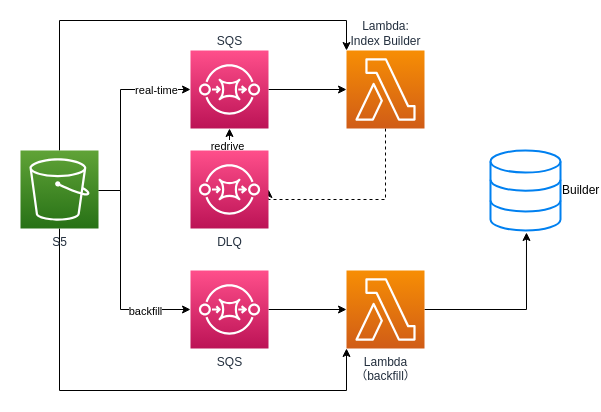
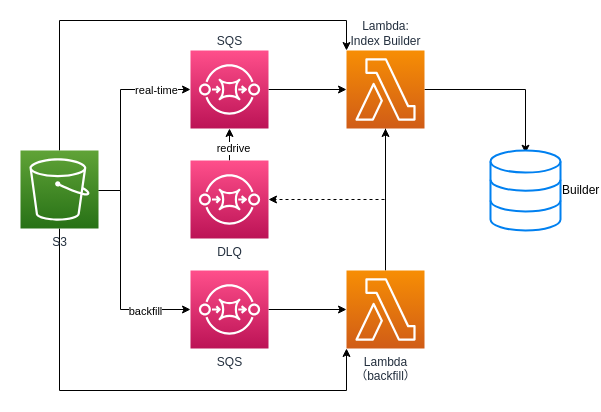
edge "Lambda: Index Builder" -> "Builder": added
node "DLQ": moved (230, 190) -> (230, 200)
node "S5": label "S5" -> "S3"
edge "Lambda （backfill）" -> "Builder": now "Lambda （backfill）" -> "Lambda: Index Builder"
